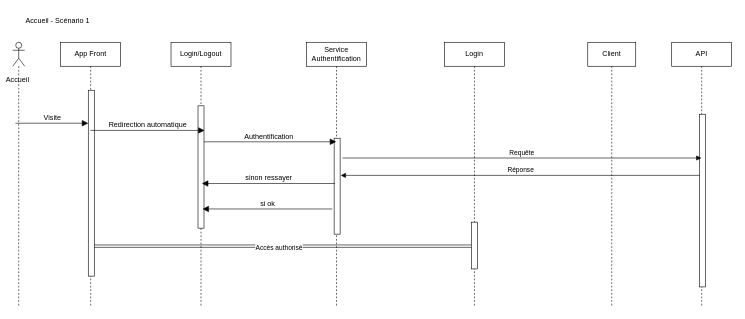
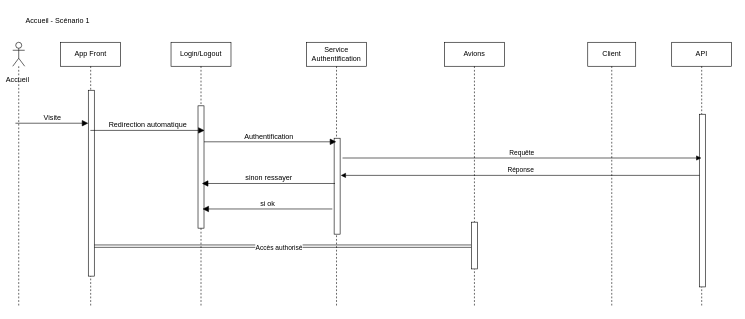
node "Login": label "Login" -> "Avions"
